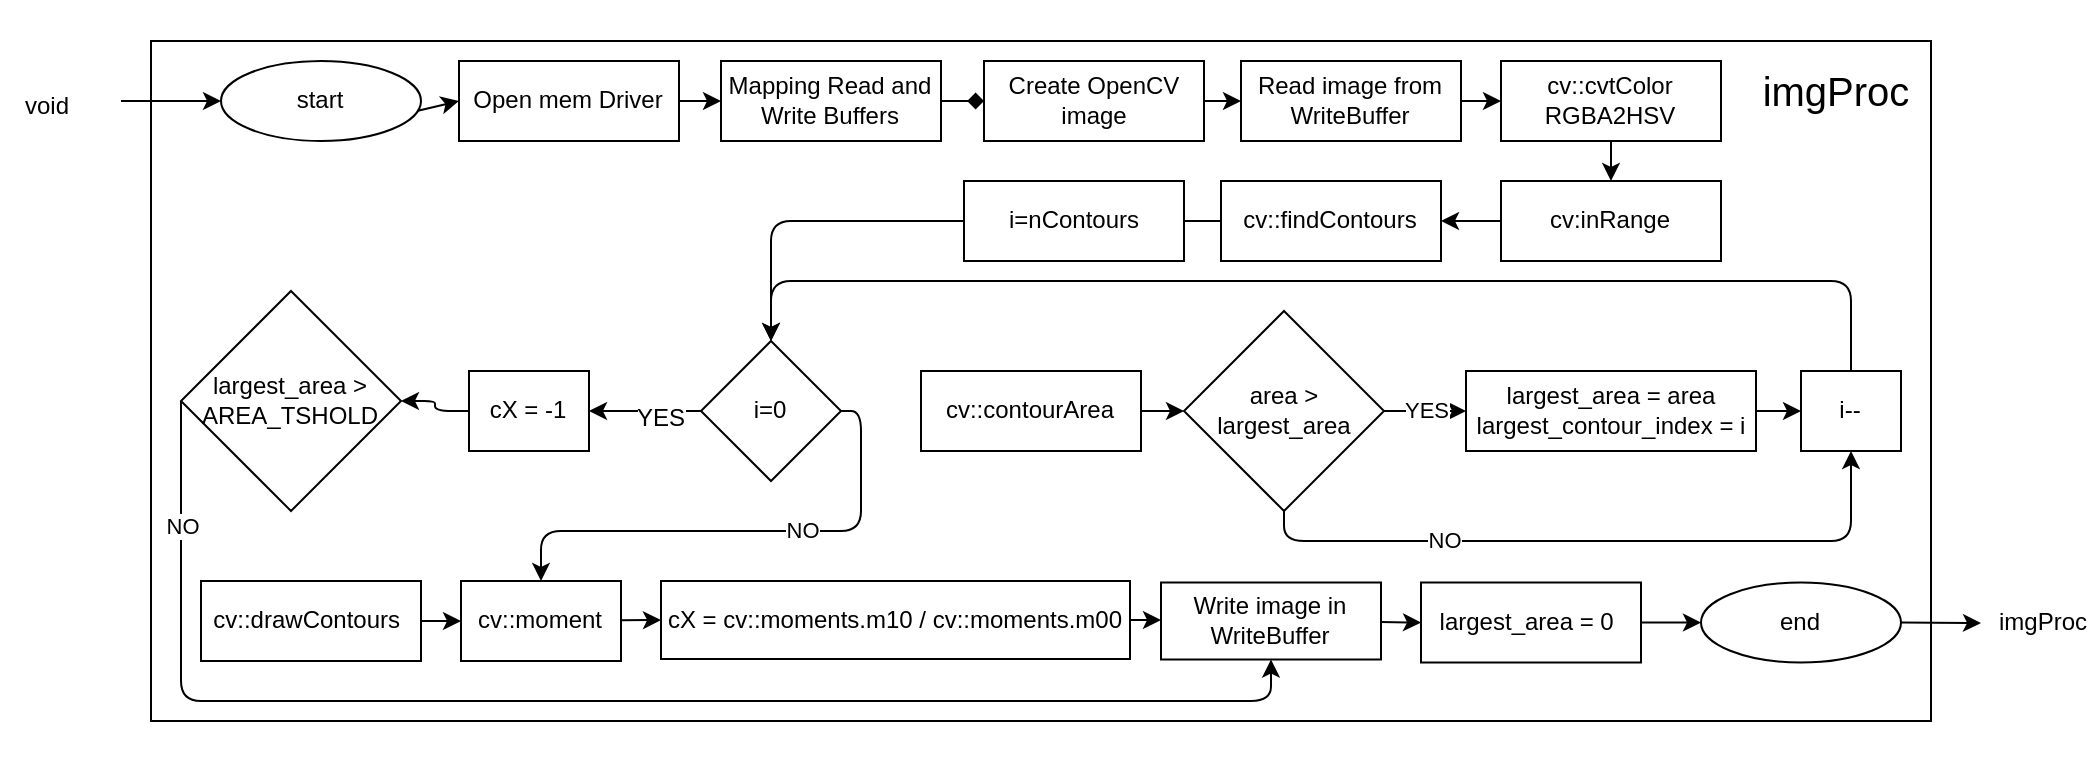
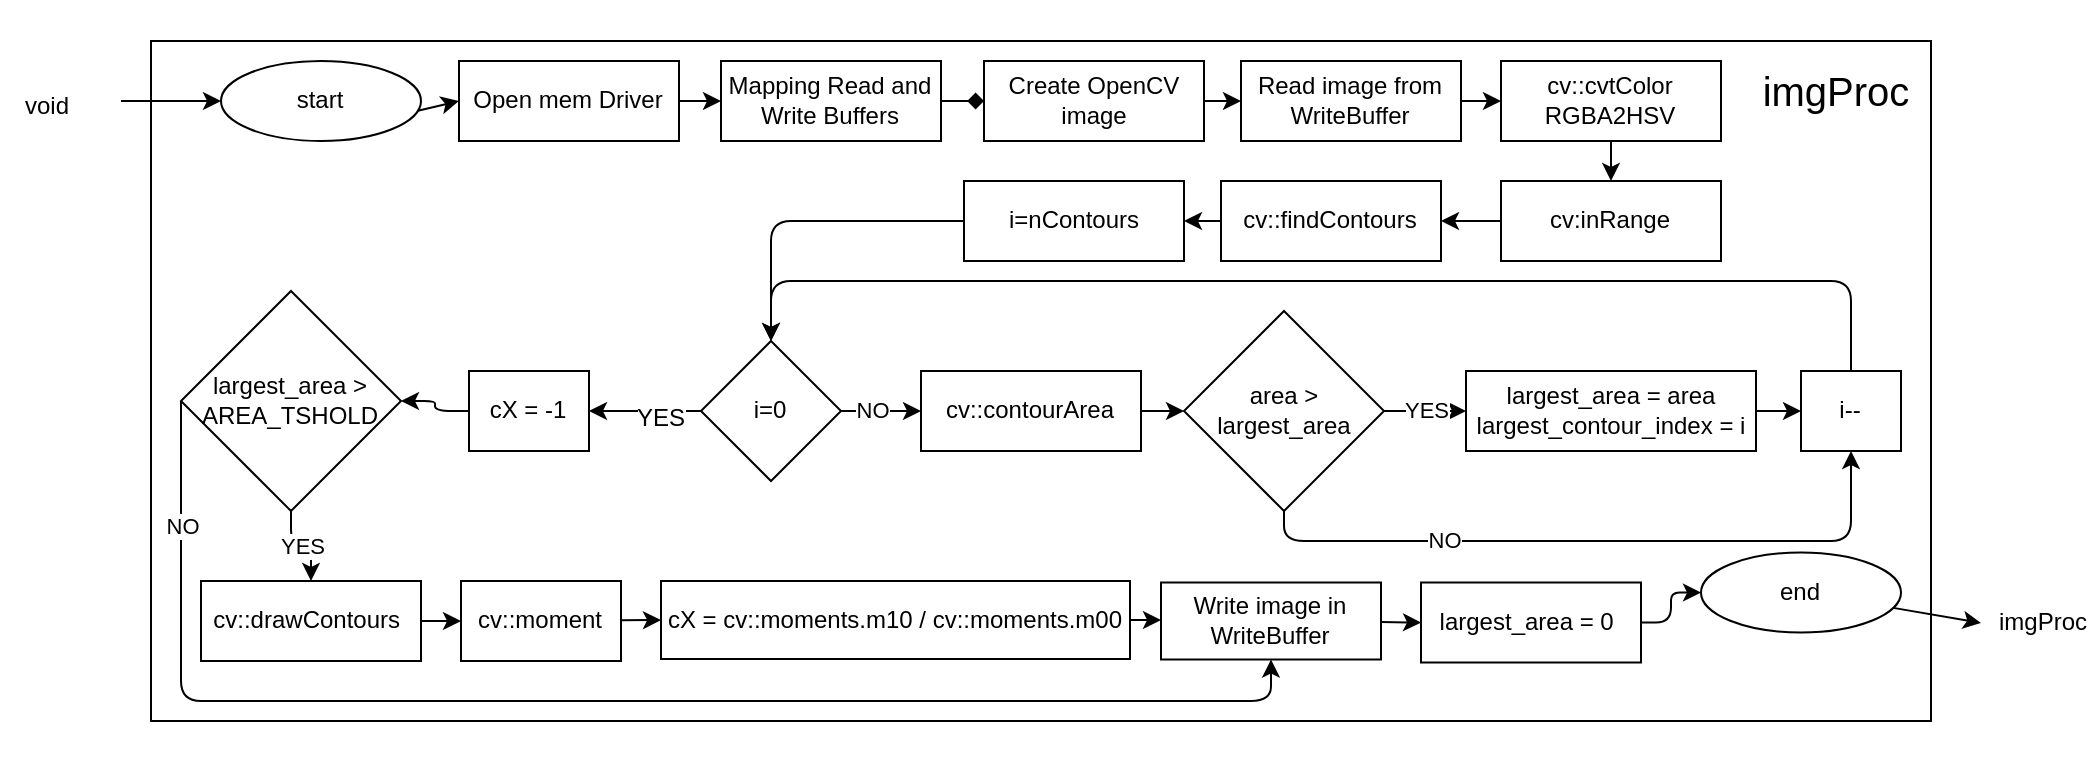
edge "i=nContours" -- "cv::findContours": arrowhead none -> classic
edge "i=0" -> "cv::moment": now "i=0" -> "cv::contourArea"
edge "largest_area > AREA_TSHOLD" -> "cv::drawContours": added, label "YES"
node "end": moved (1801, 623) -> (1801, 593)
